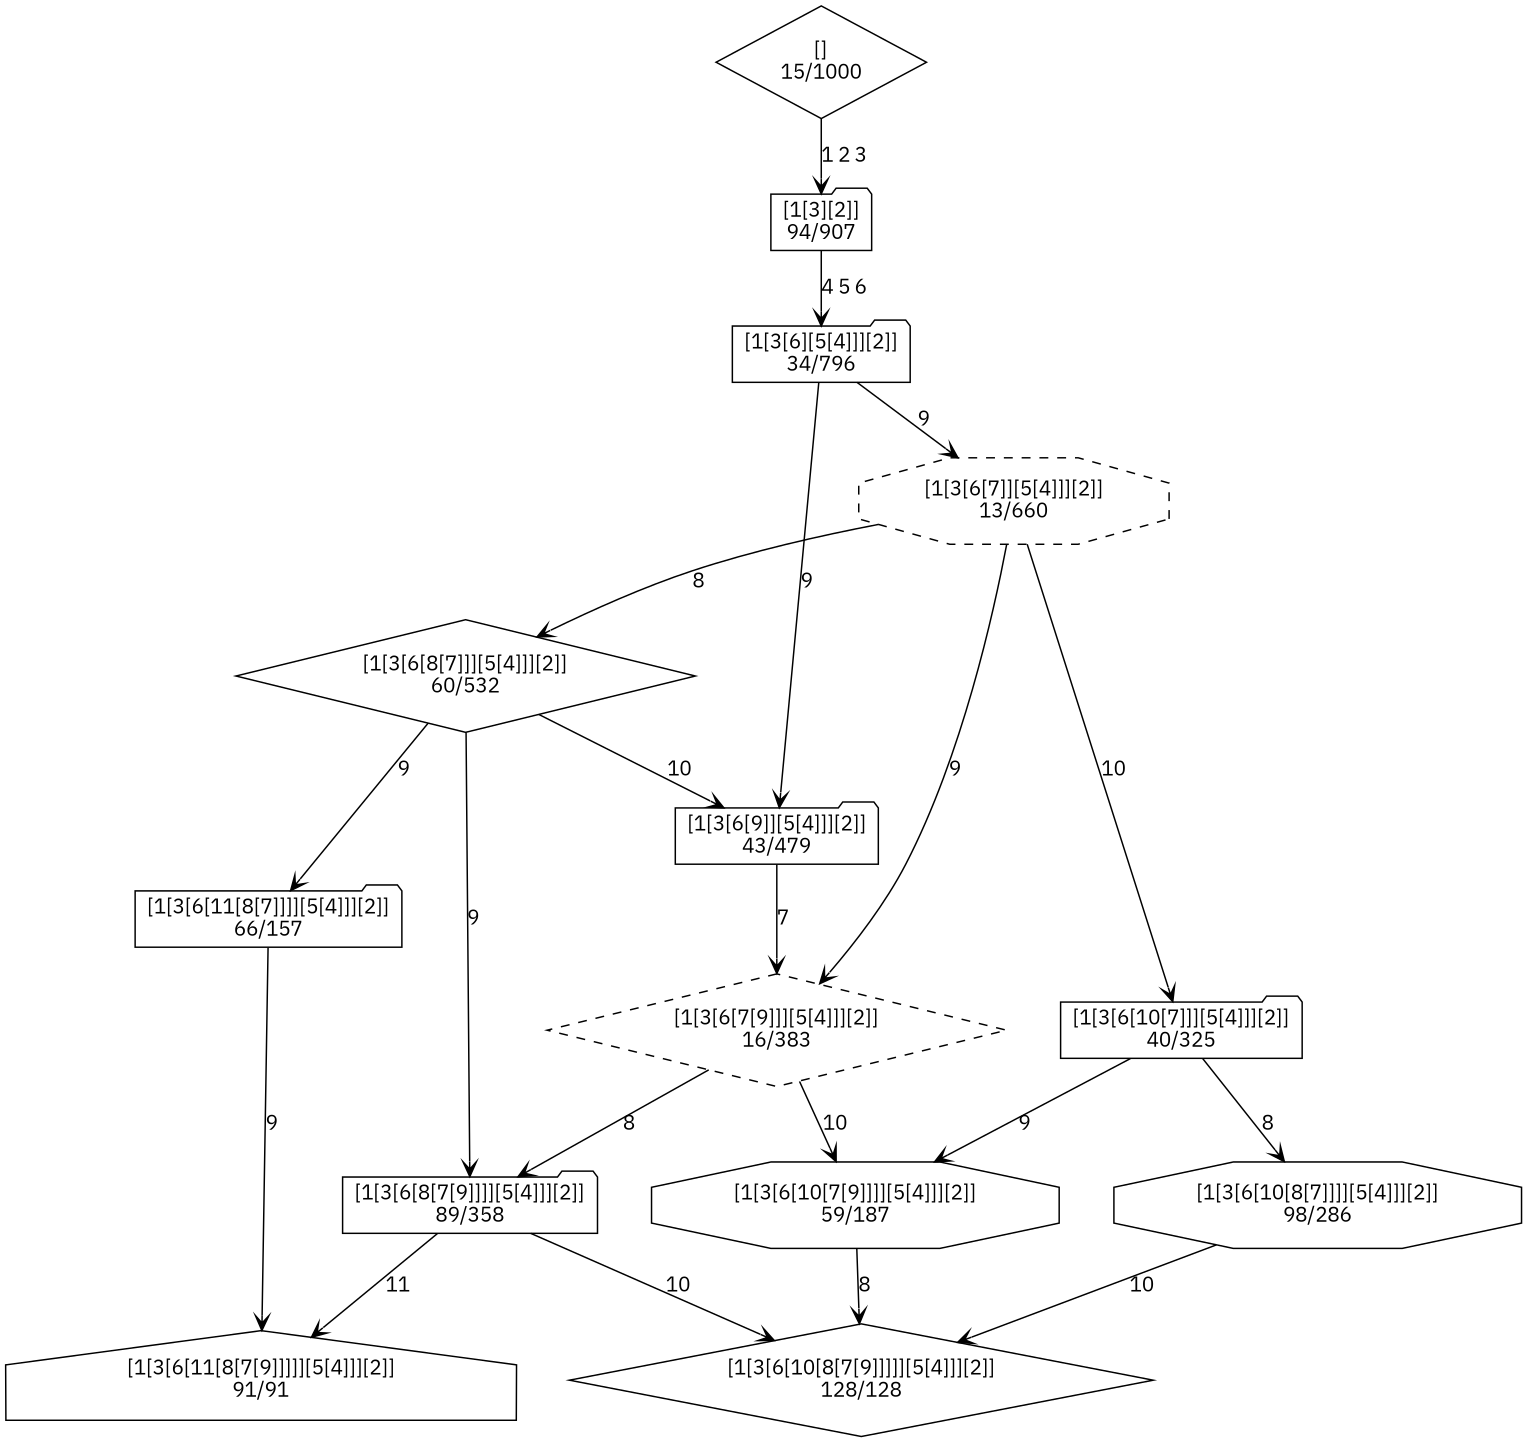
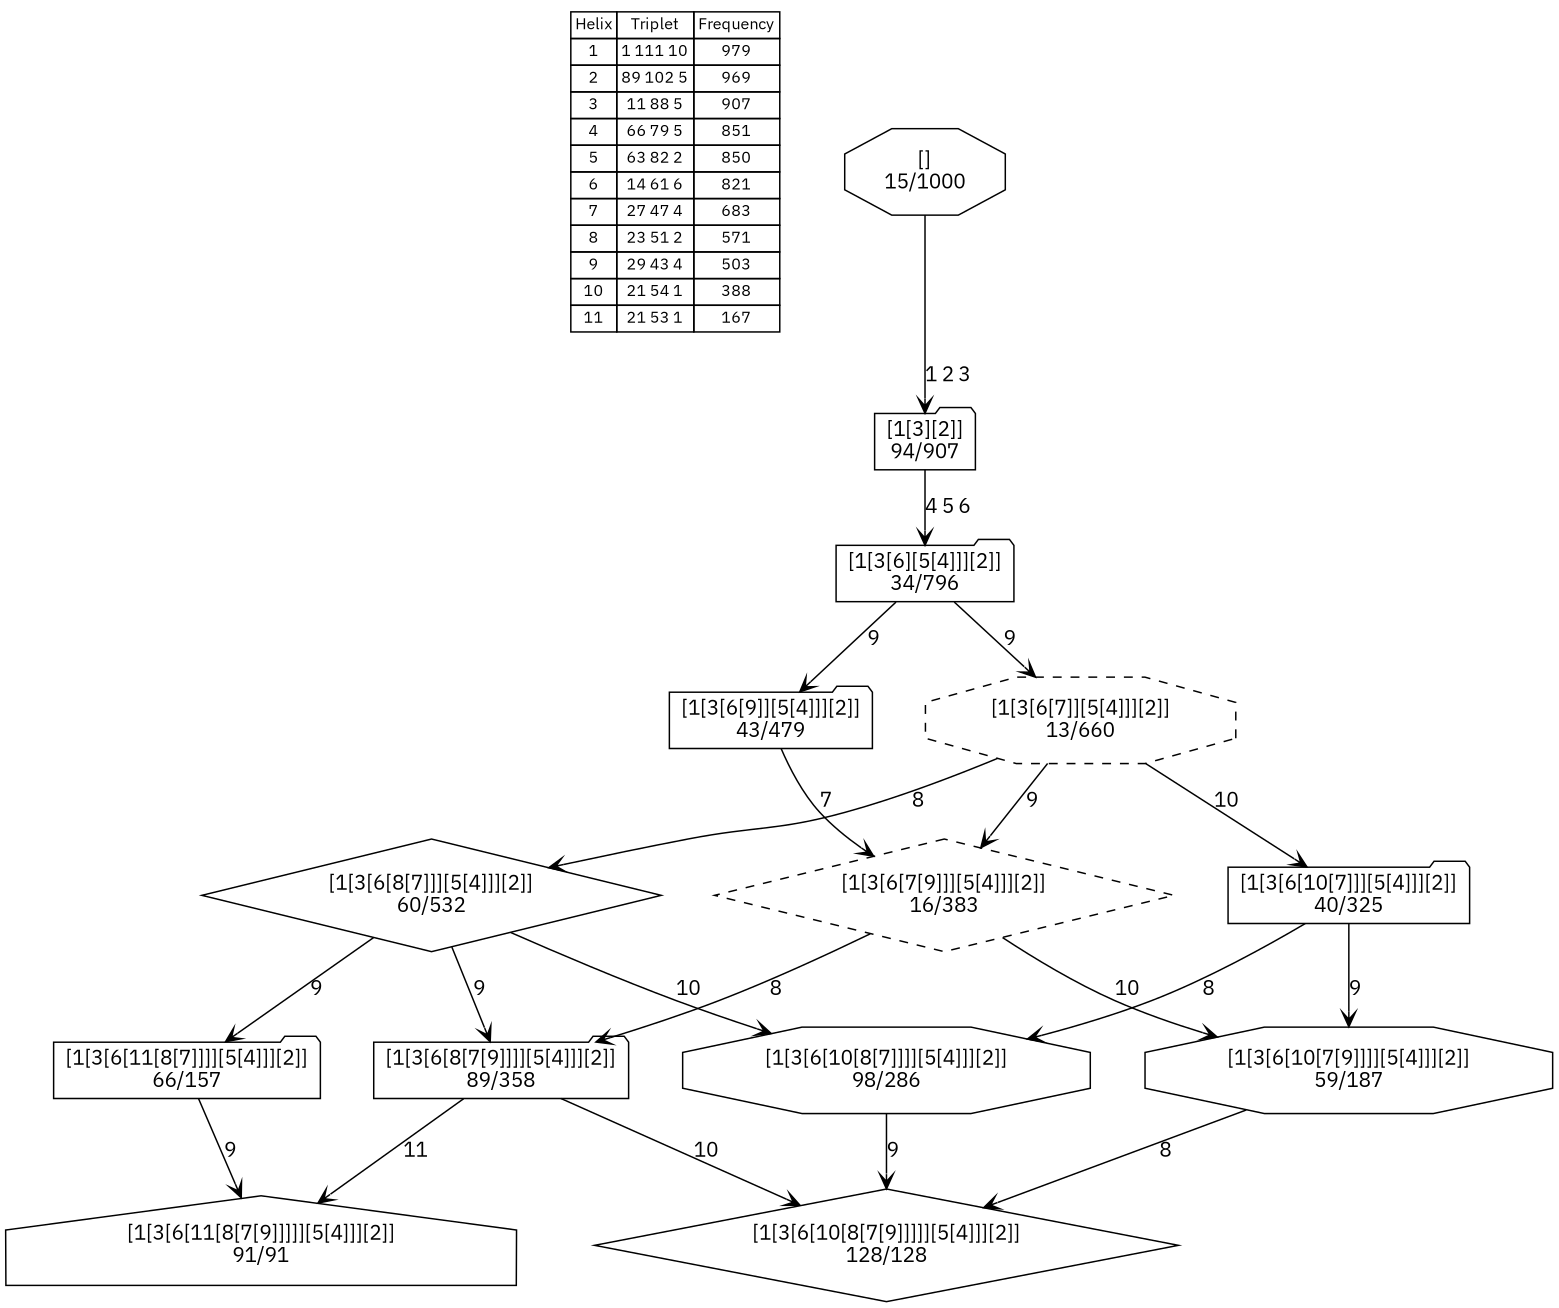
node "[] 15/1000": shape diamond -> octagon
node "Helix": added
edge "[1[3[6[8[7]]][5[4]]][2]] 60/532" -> "[1[3[6[9]][5[4]]][2]] 43/479": now "[1[3[6[8[7]]][5[4]]][2]] 60/532" -> "[1[3[6[10[8[7]]]][5[4]]][2]] 98/286"
edge "[1[3[6[10[8[7]]]][5[4]]][2]] 98/286" -> "[1[3[6[10[8[7[9]]]]][5[4]]][2]] 128/128": label "10 " -> "9 "
